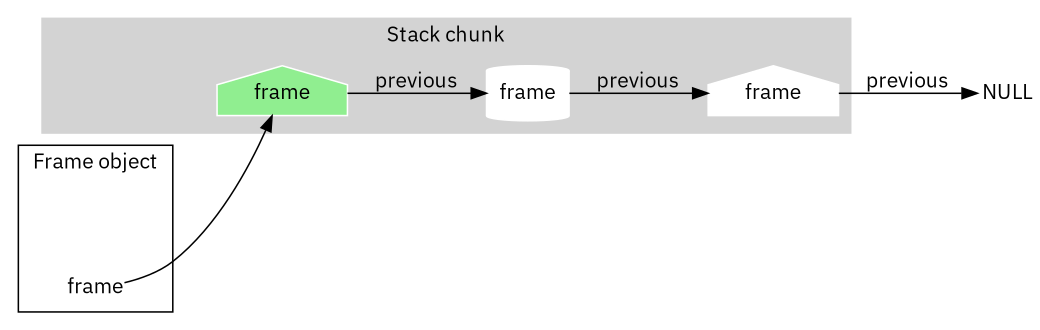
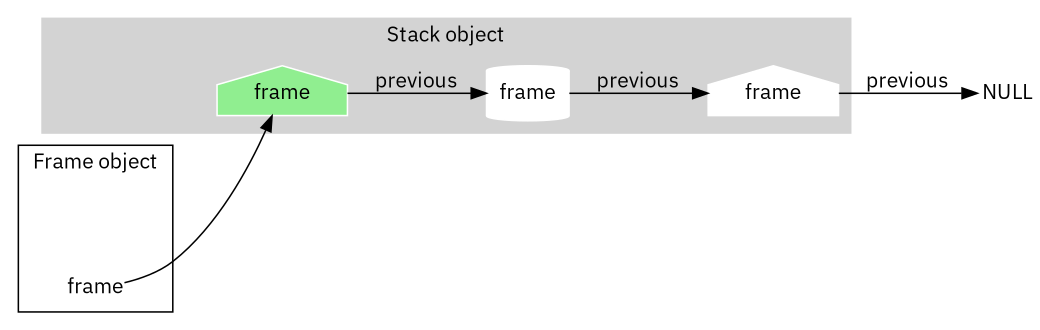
cluster "Stack chunk": label "Stack chunk" -> "Stack object"
